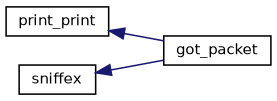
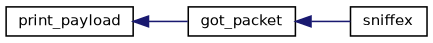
node "print_print": label "print_print" -> "print_payload"
edge "got_packet" -> "sniffex": reversed
